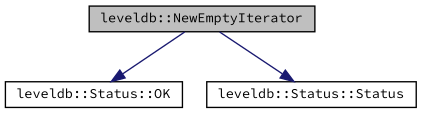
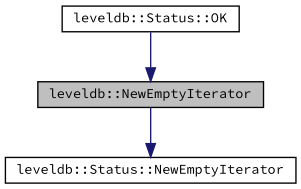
edge "leveldb::NewEmptyIterator" -> "leveldb::Status::OK": reversed
node "leveldb::Status::Status": label "leveldb::Status::Status" -> "leveldb::Status::NewEmptyIterator"
